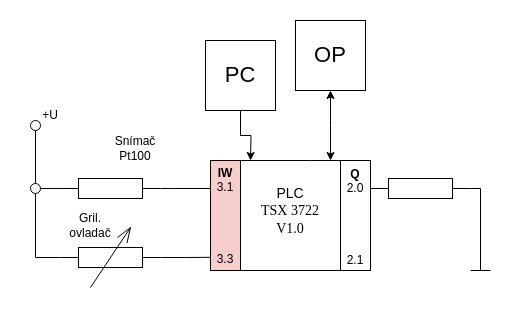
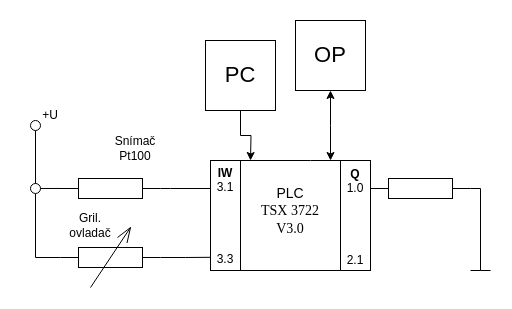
node "Q 2.0 2.1": label "Q 2.0 2.1" -> "Q 1.0 2.1"
node "PLC TSX 3722 V1.0": label "PLC TSX 3722 V1.0" -> "PLC TSX 3722 V3.0"
node "IW 3.1 3.3": fillcolor #f8cecc -> #ffffff
